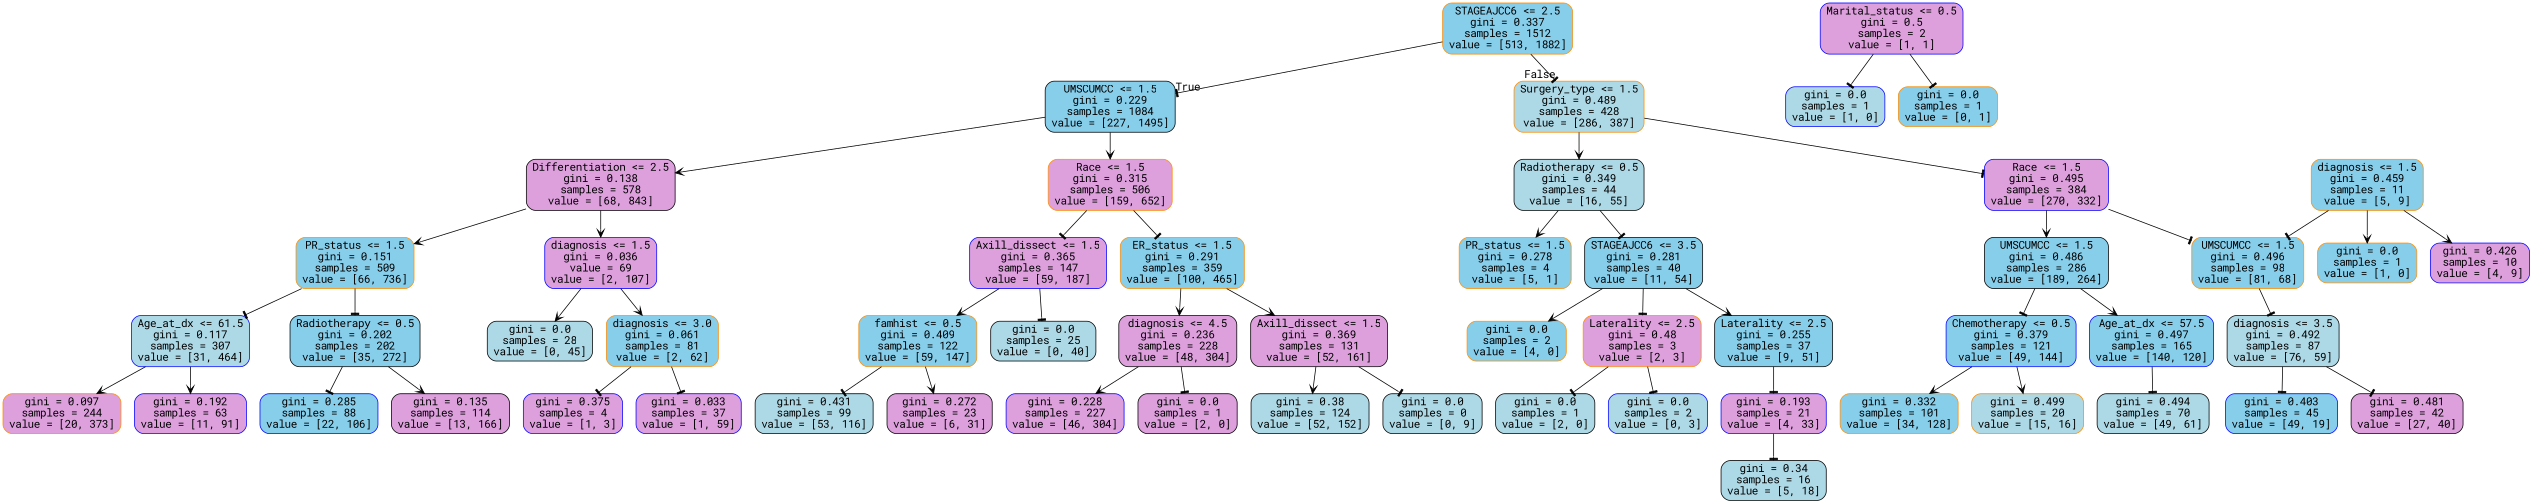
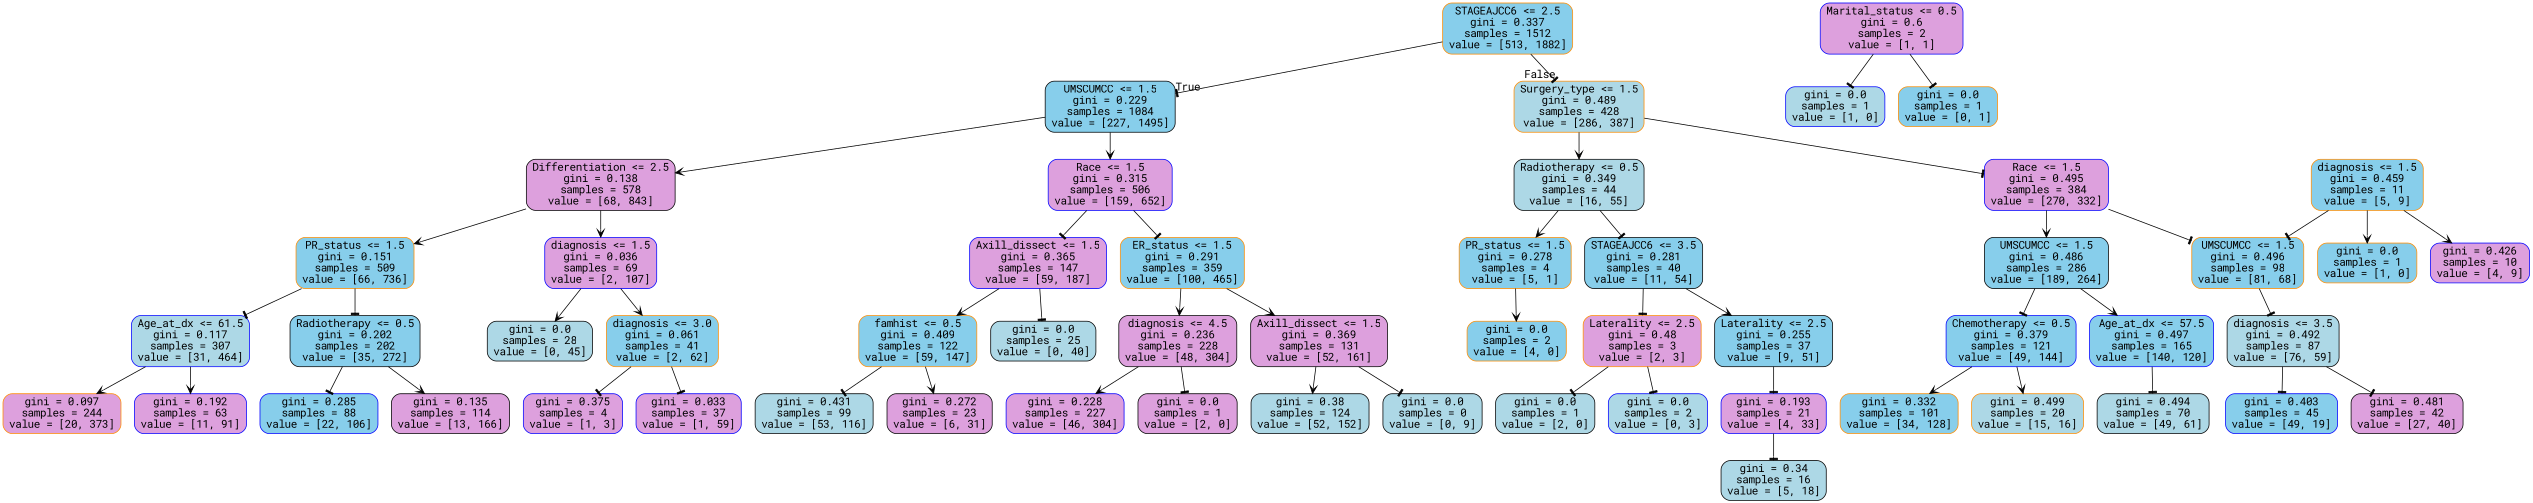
node "Marital_status <= 0.5 gini = 0.5 samples = 2 value = [1, 1]": label "Marital_status <= 0.5 gini = 0.5 samples = 2 value = [1, 1]" -> "Marital_status <= 0.5 gini = 0.6 samples = 2 value = [1, 1]"
node "Race <= 1.5 gini = 0.315 samples = 506 value = [159, 652]": color darkorange -> blue
node "diagnosis <= 1.5 gini = 0.036 value = 69 value = [2, 107]": label "diagnosis <= 1.5 gini = 0.036 value = 69 value = [2, 107]" -> "diagnosis <= 1.5 gini = 0.036 samples = 69 value = [2, 107]"
edge "STAGEAJCC6 <= 3.5 gini = 0.281 samples = 40 value = [11, 54]" -> "gini = 0.0 samples = 2 value = [4, 0]": now "PR_status <= 1.5 gini = 0.278 samples = 4 value = [5, 1]" -> "gini = 0.0 samples = 2 value = [4, 0]"
node "diagnosis <= 3.0 gini = 0.061 samples = 81 value = [2, 62]": label "diagnosis <= 3.0 gini = 0.061 samples = 81 value = [2, 62]" -> "diagnosis <= 3.0 gini = 0.061 samples = 41 value = [2, 62]"
